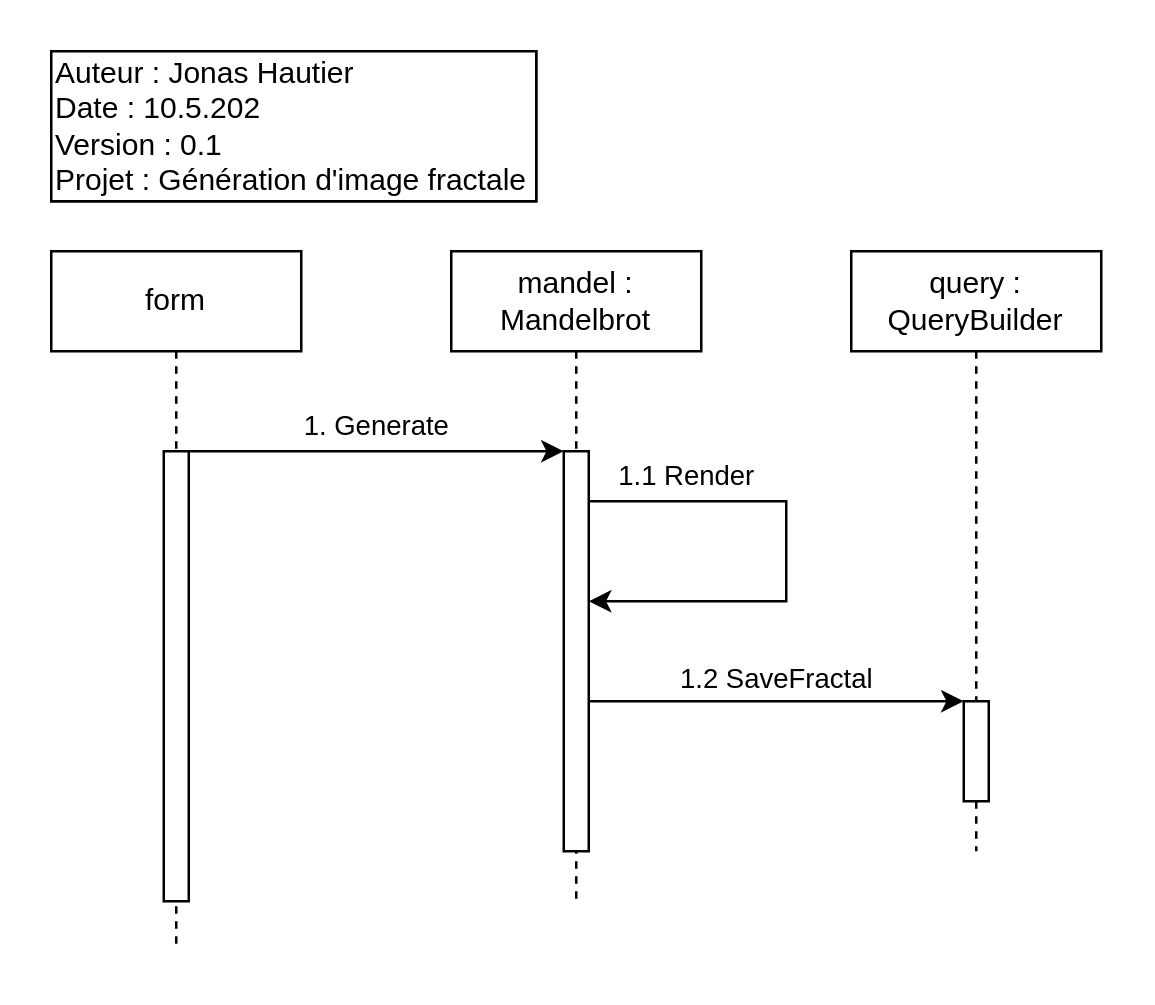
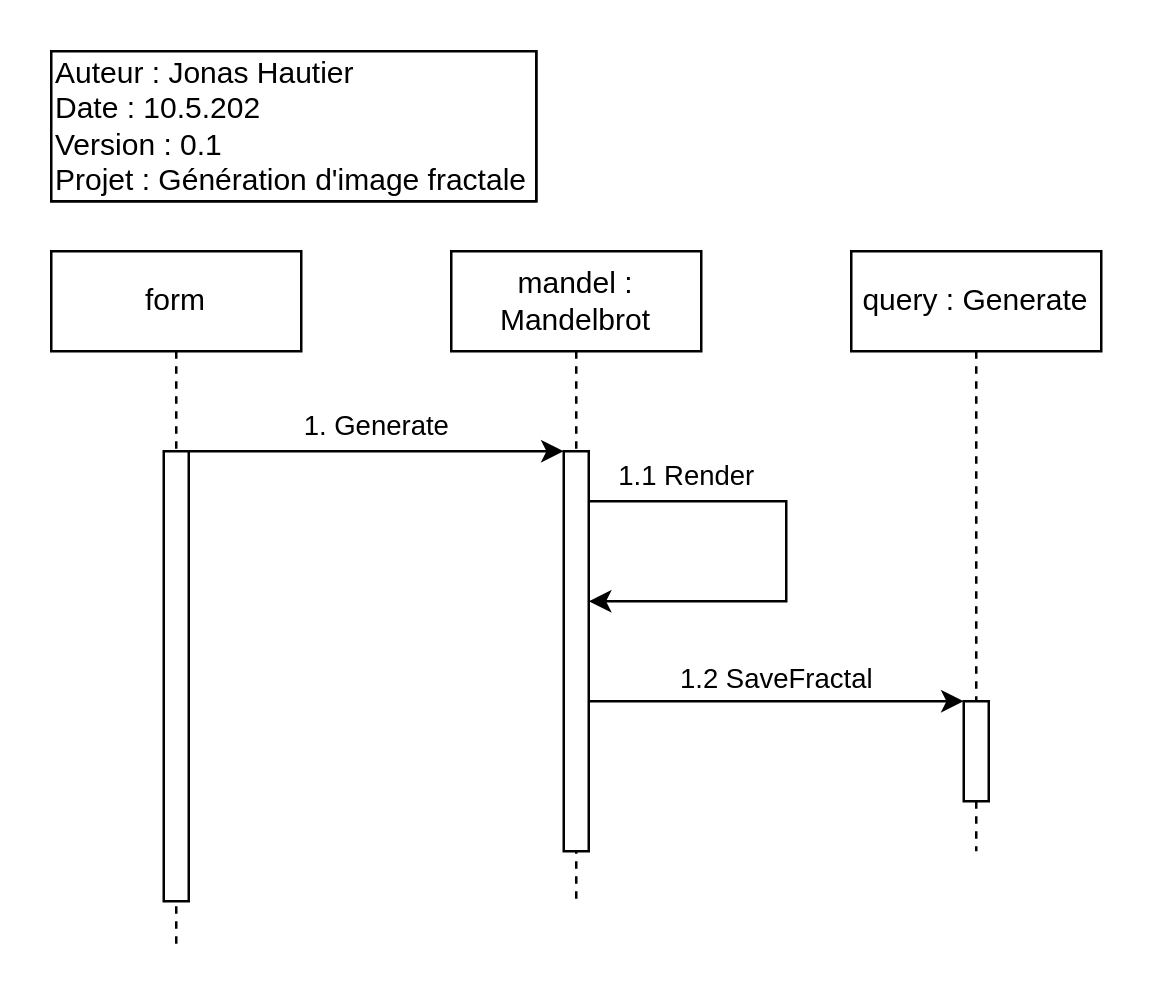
node "query : QueryBuilder": label "query : QueryBuilder" -> "query : Generate"
